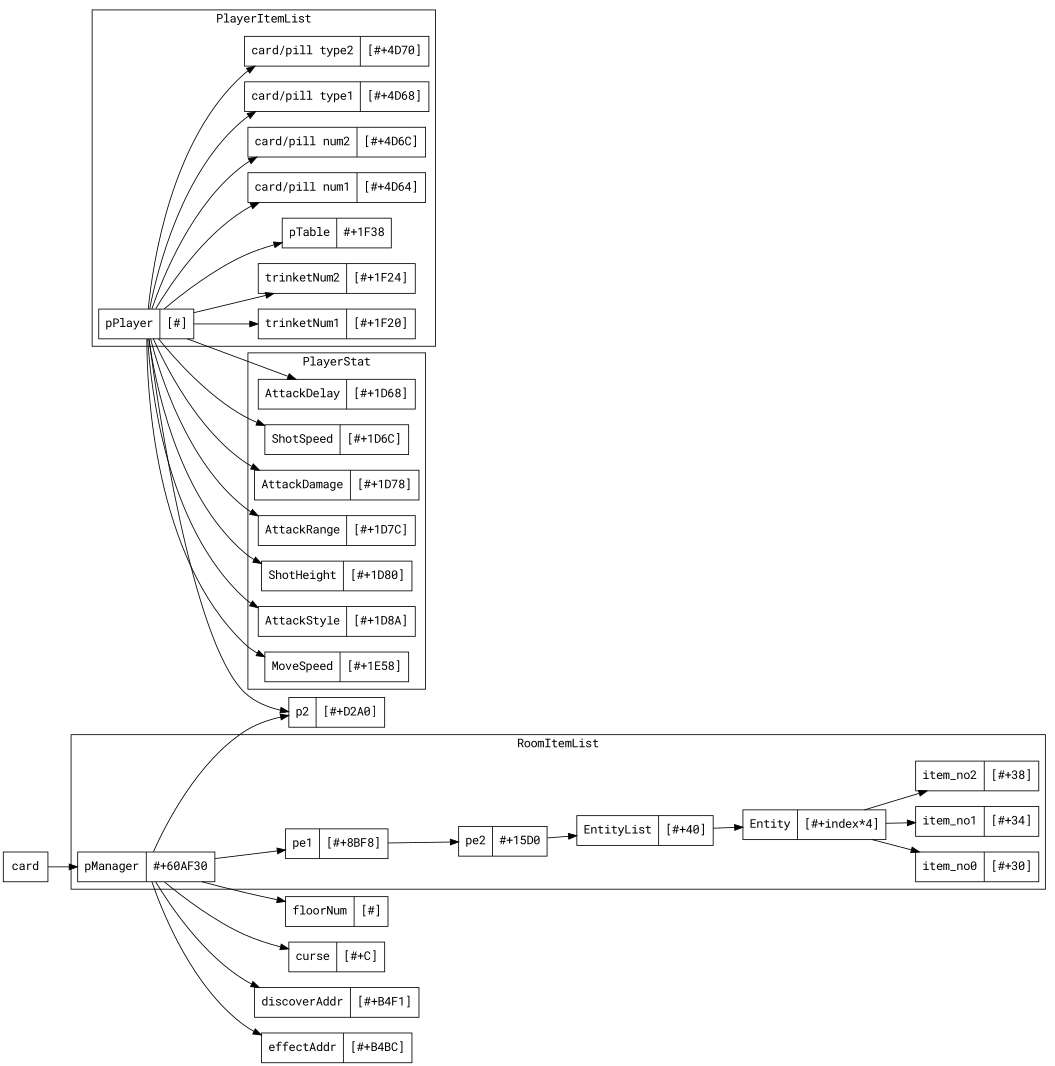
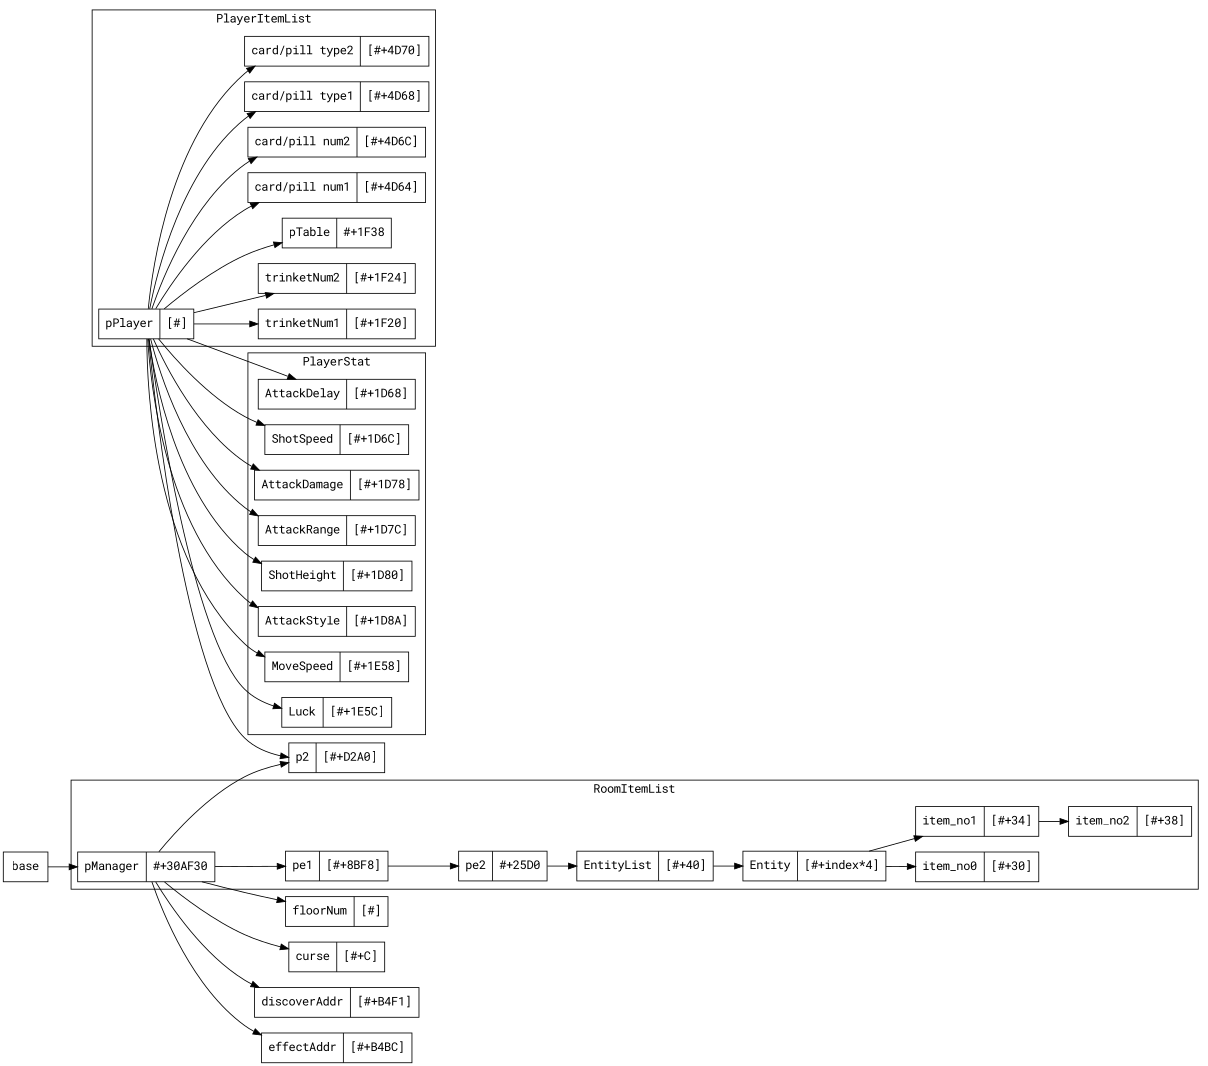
node "Luck": added
edge "Entity" -> "item_no2": now "item_no1" -> "item_no2"
node "pe2": text "#+15D0" -> "#+25D0"
node "pManager": text "#+60AF30" -> "#+30AF30"
node "card": label "card" -> "base"
